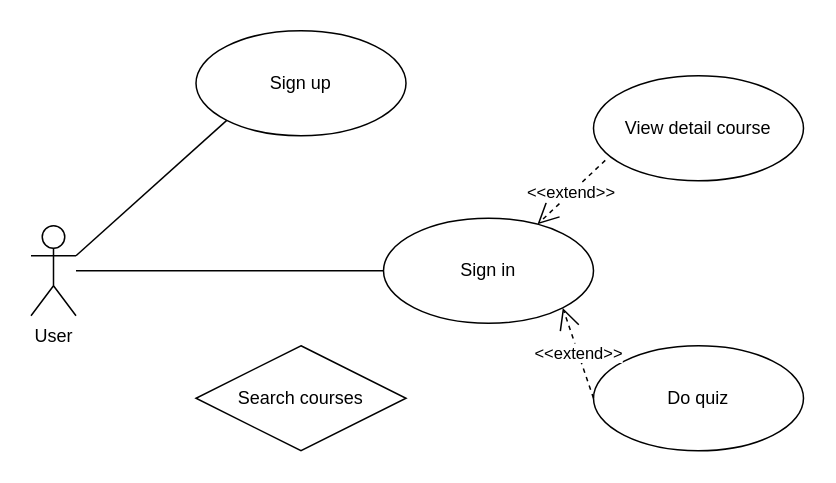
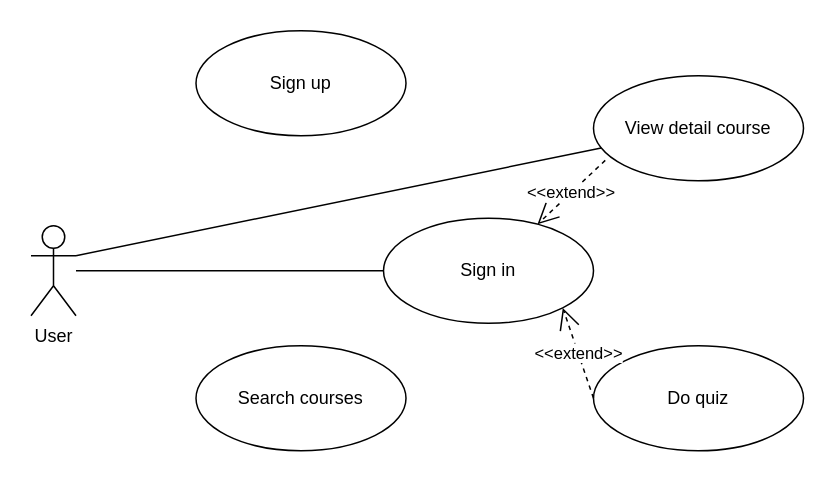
edge "Sign up" -- "User": now "View detail course" -- "User"
node "Search courses": shape diamond -> ellipse
